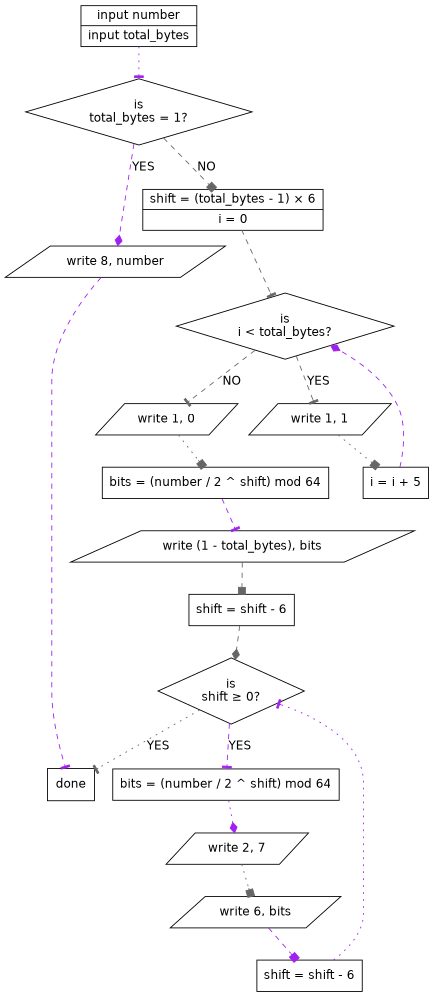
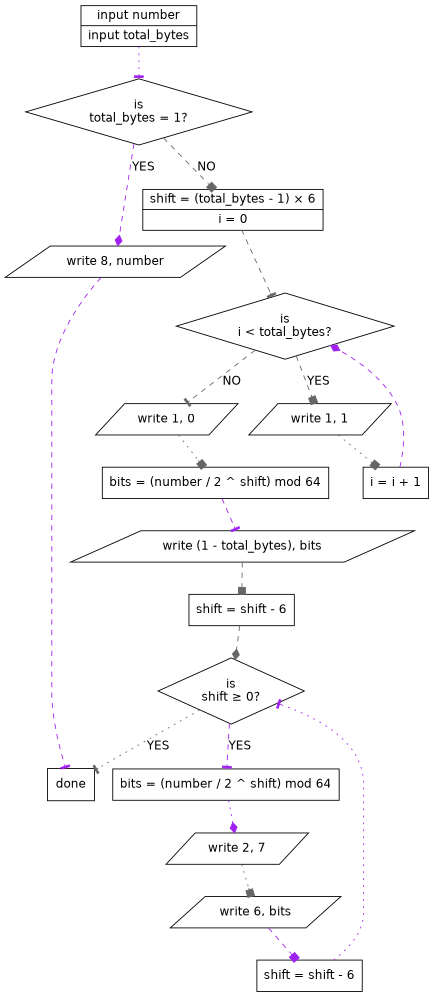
edge "is i < total_bytes?" -> "write 1, 1": arrowhead tee -> box
node "i = i + 5": label "i = i + 5" -> "i = i + 1"
